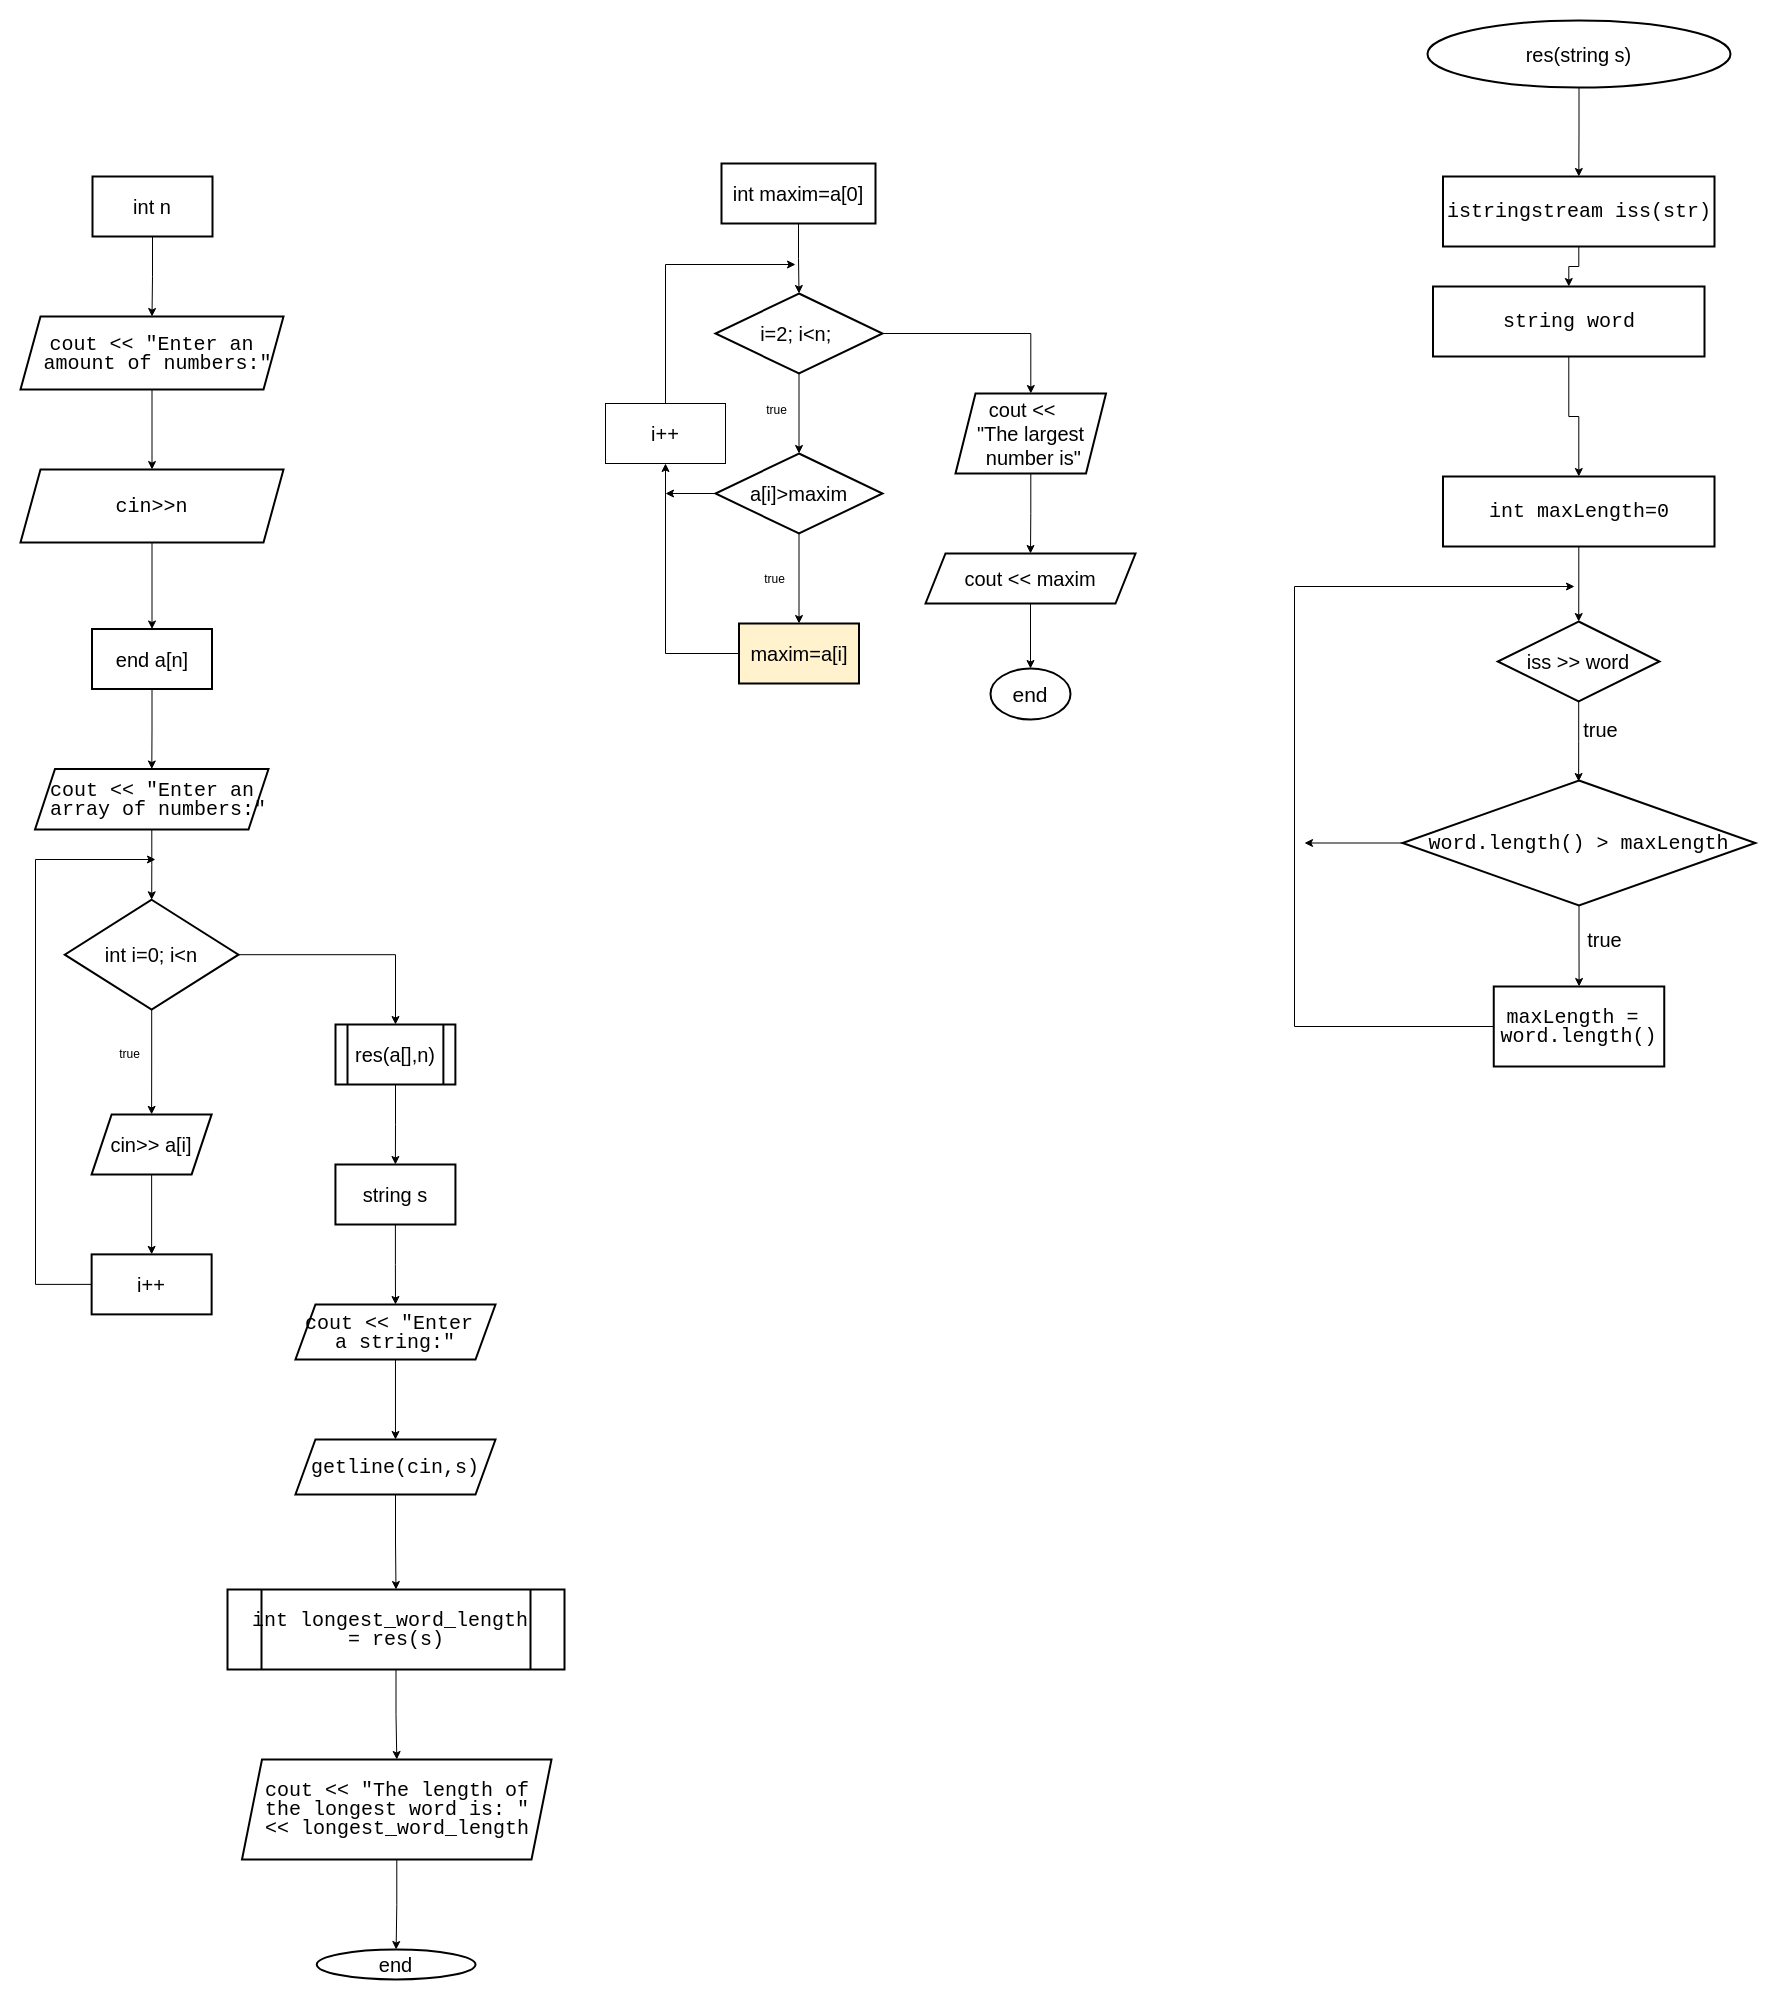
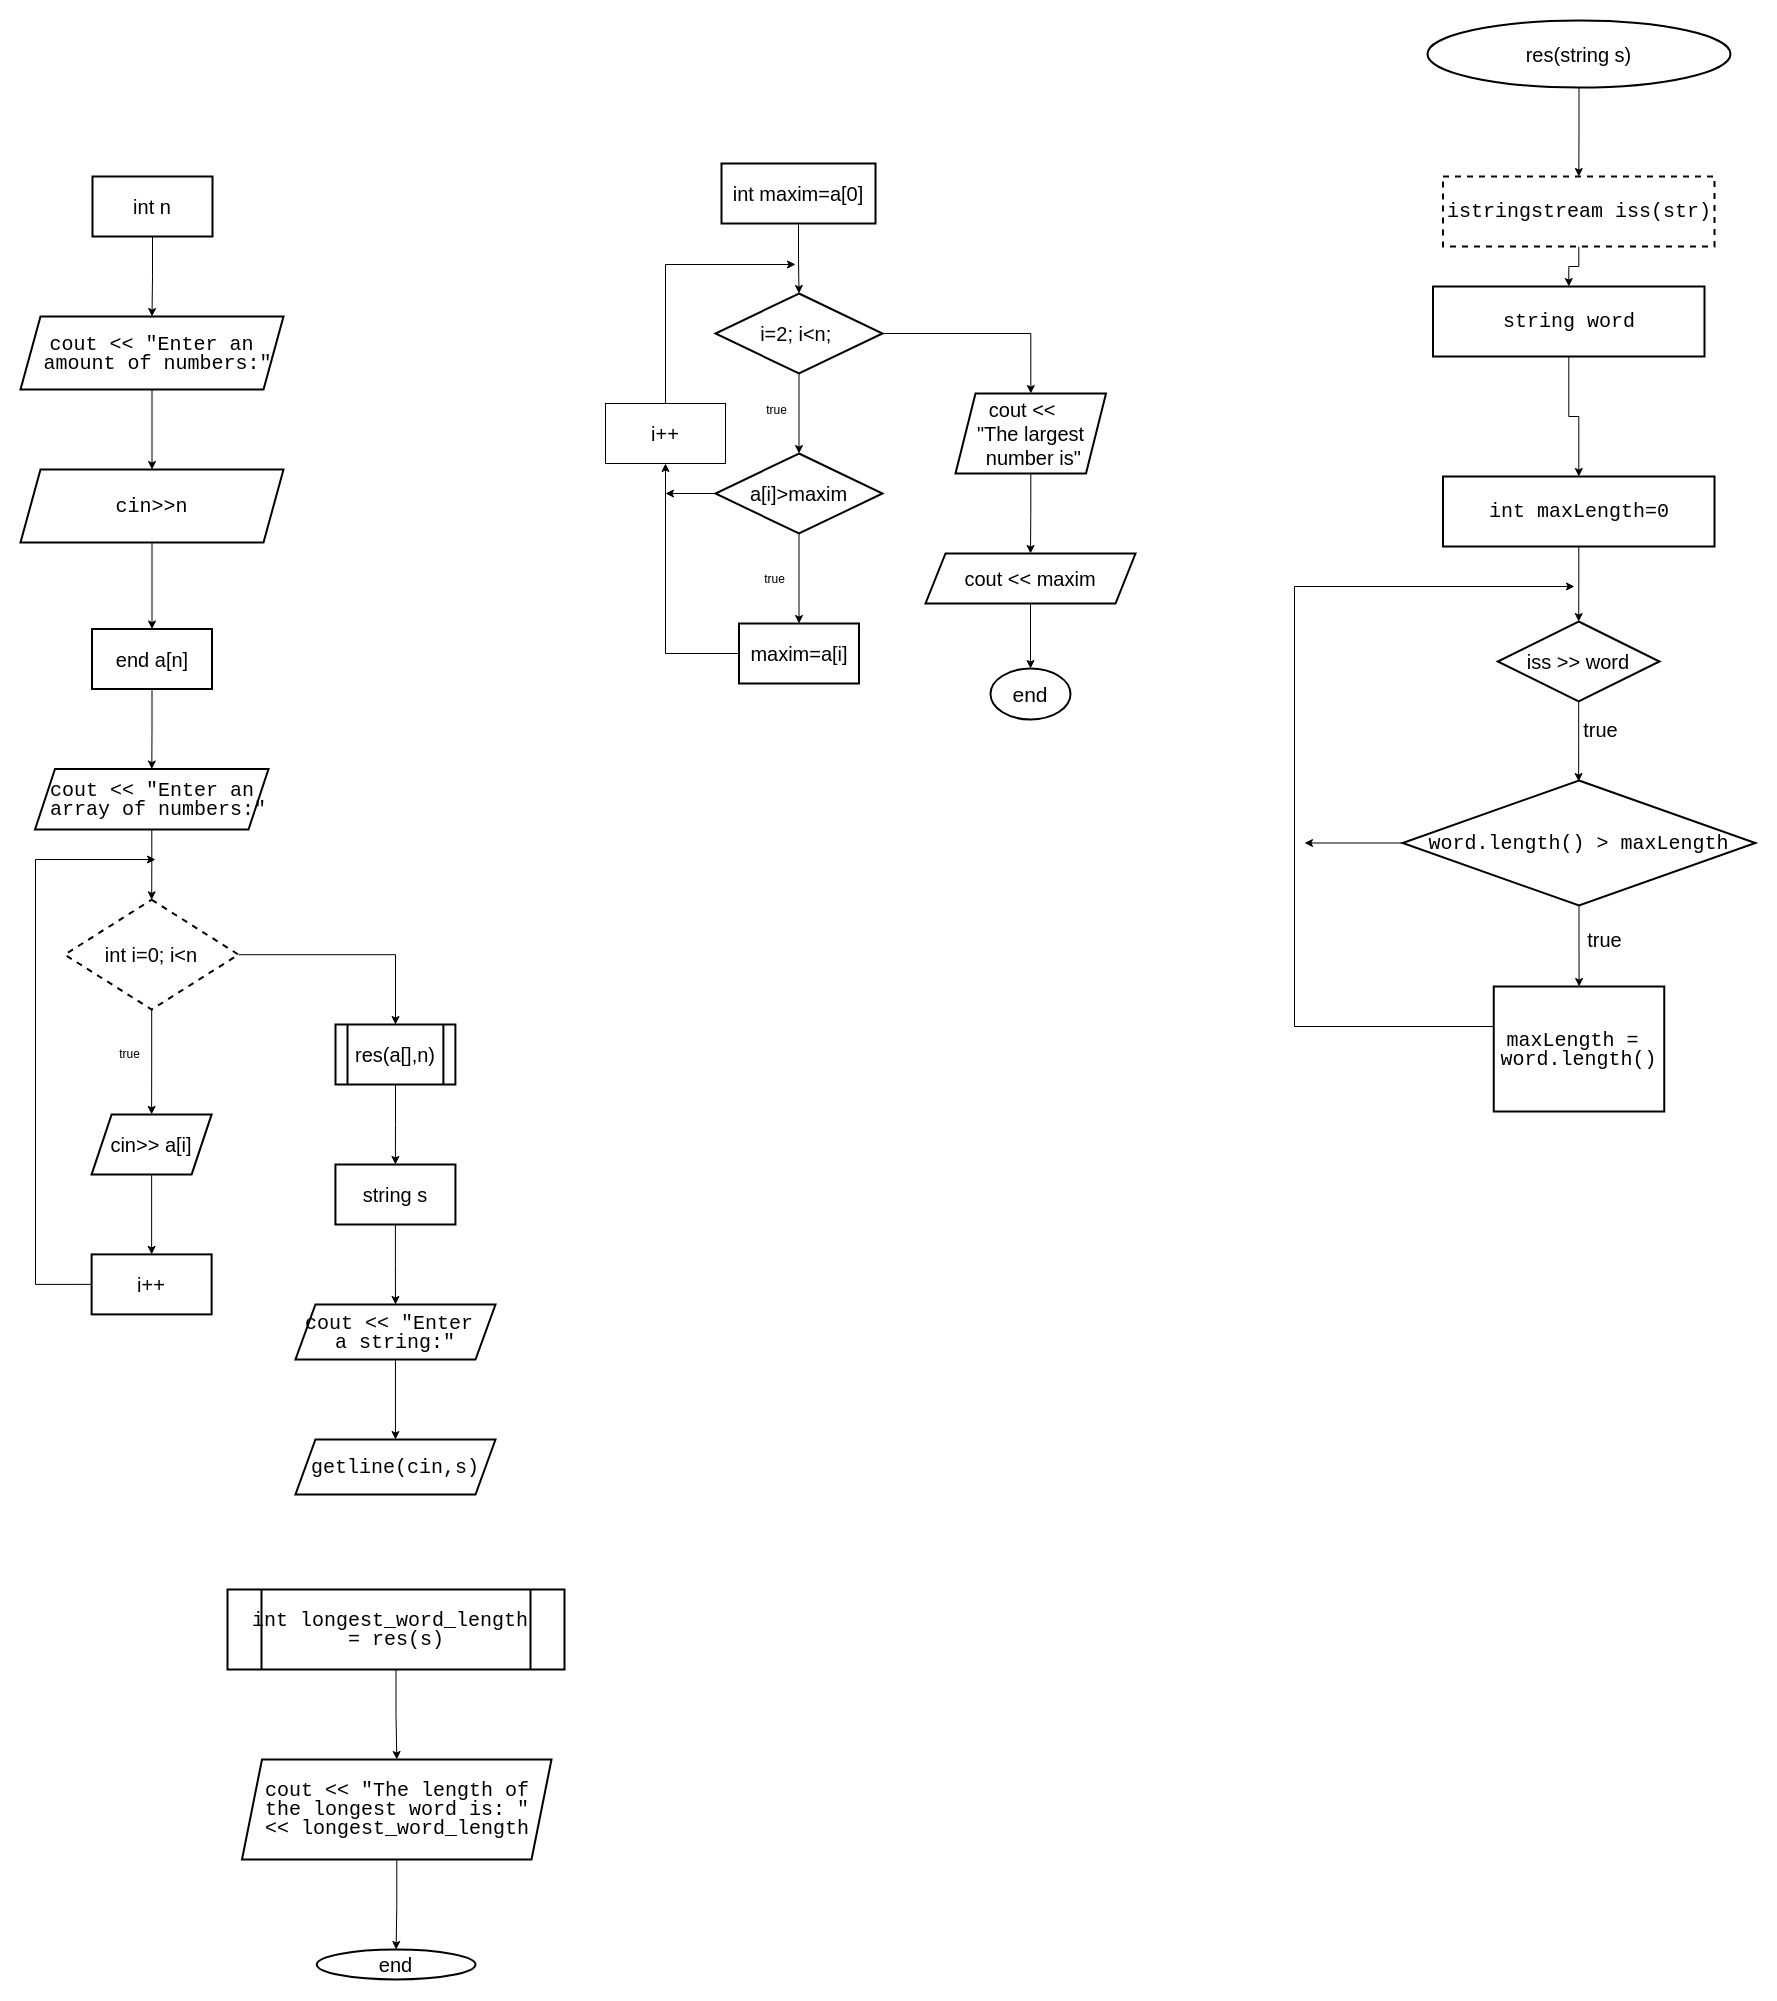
node "istringstream iss(str)": style solid -> dashed
node "maxim=a[i]": fillcolor #fff2cc -> #ffffff
node "int i=0; i<n": style solid -> dashed
node "maxLength = word.length()": size 171x80 -> 171x125
edge "getline(cin,s)" -> "int longest_word_length = res(s)": removed
